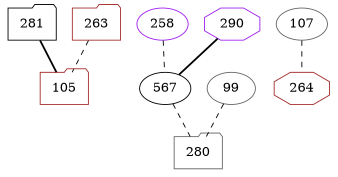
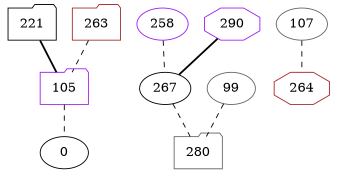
node "281": label "281" -> "221"
node "105": color brown -> purple
node "567": label "567" -> "267"
node "0": added
